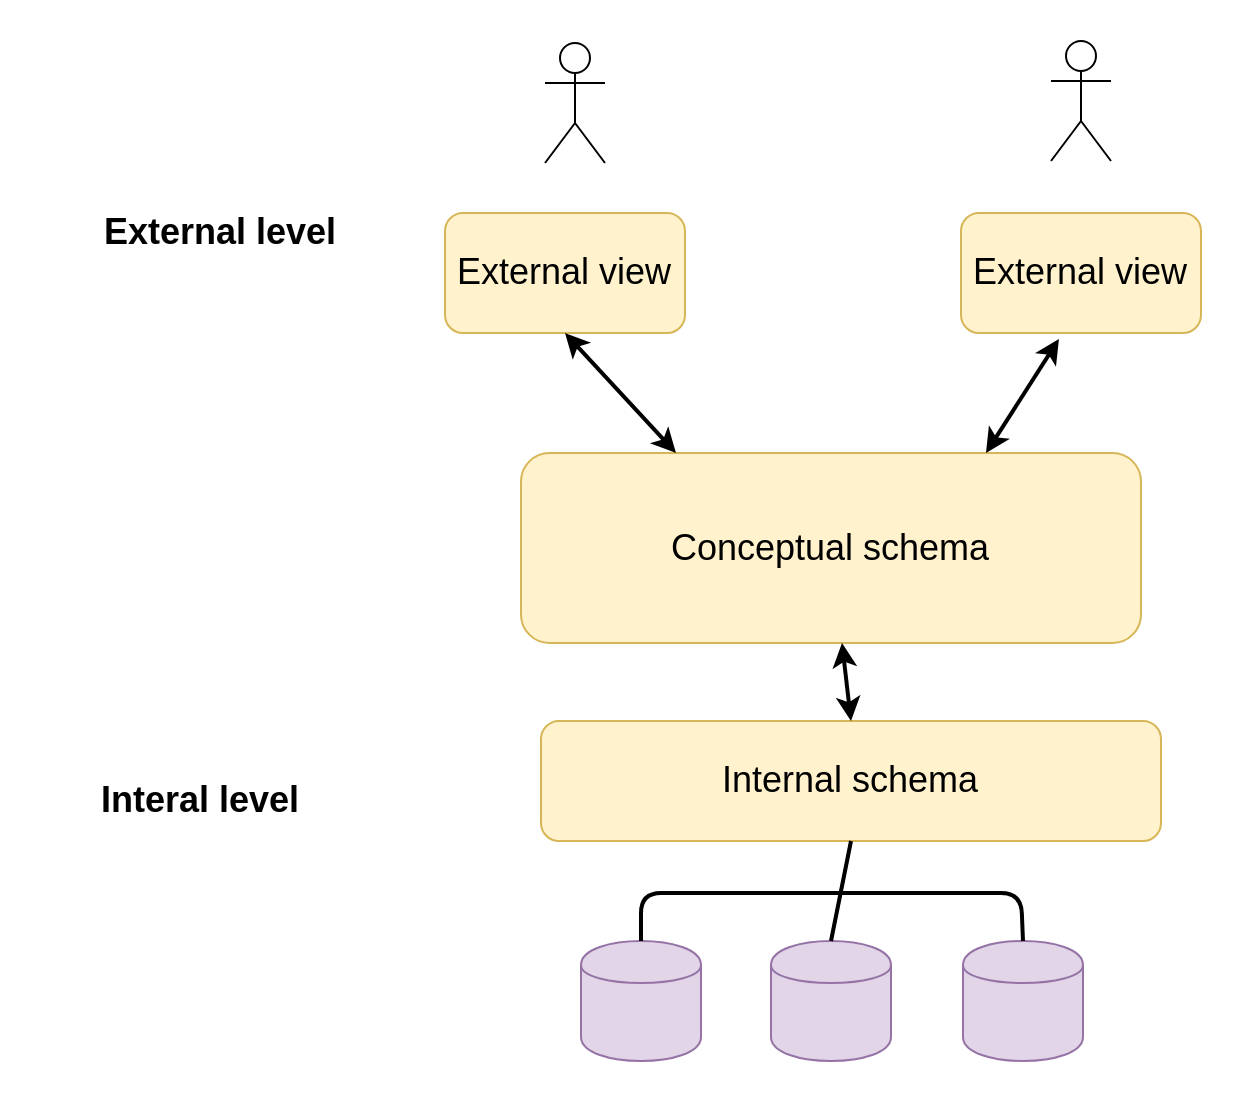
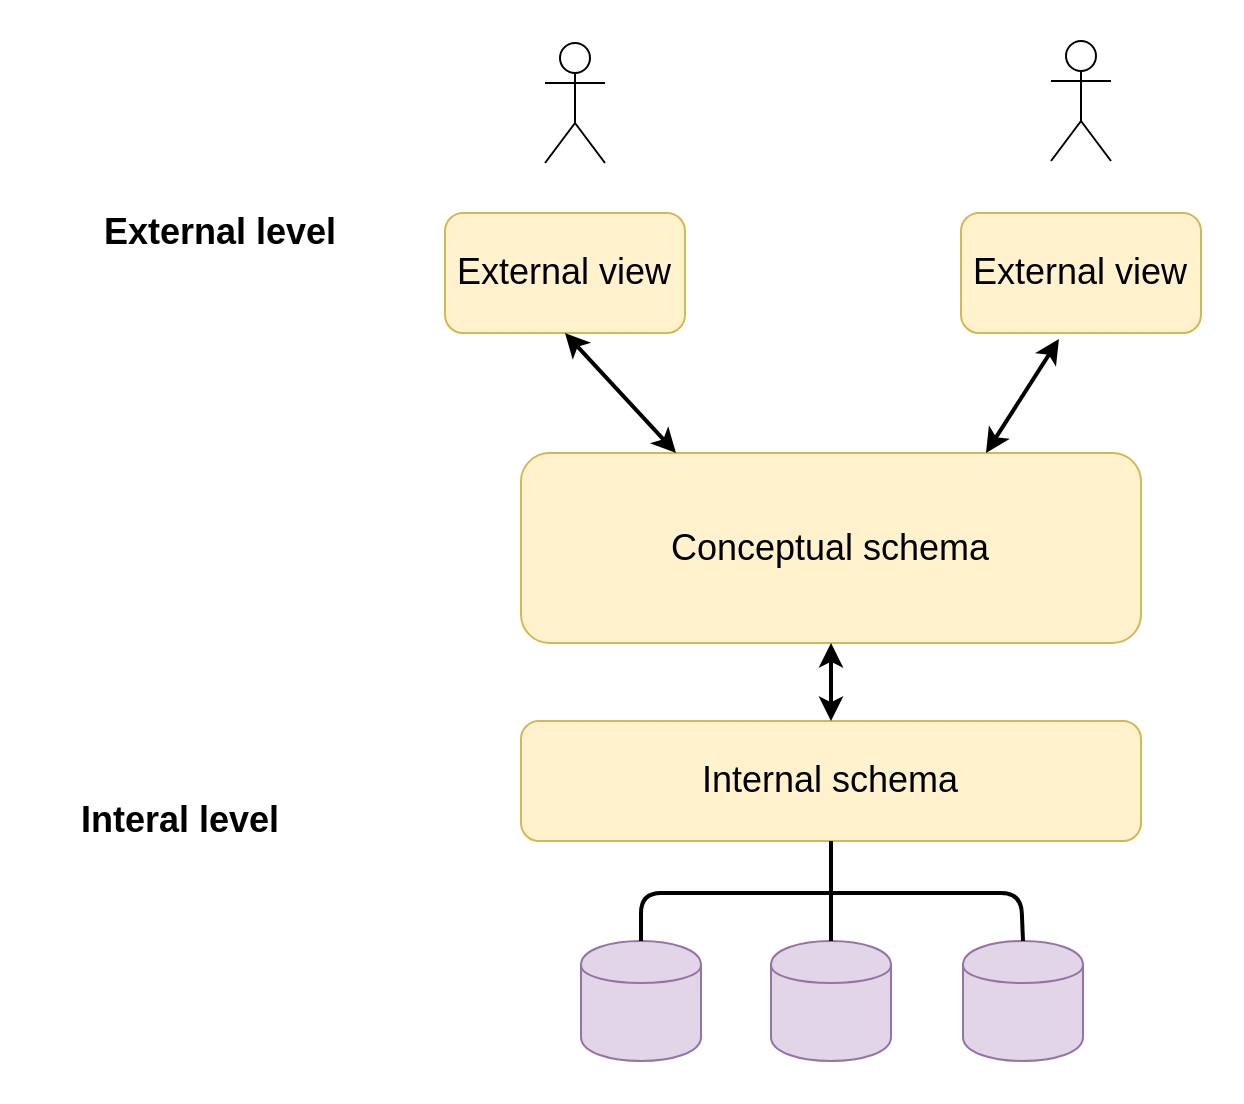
node "Internal schema": moved (851, 781) -> (831, 781)
node "Interal level": moved (201, 801) -> (181, 821)
